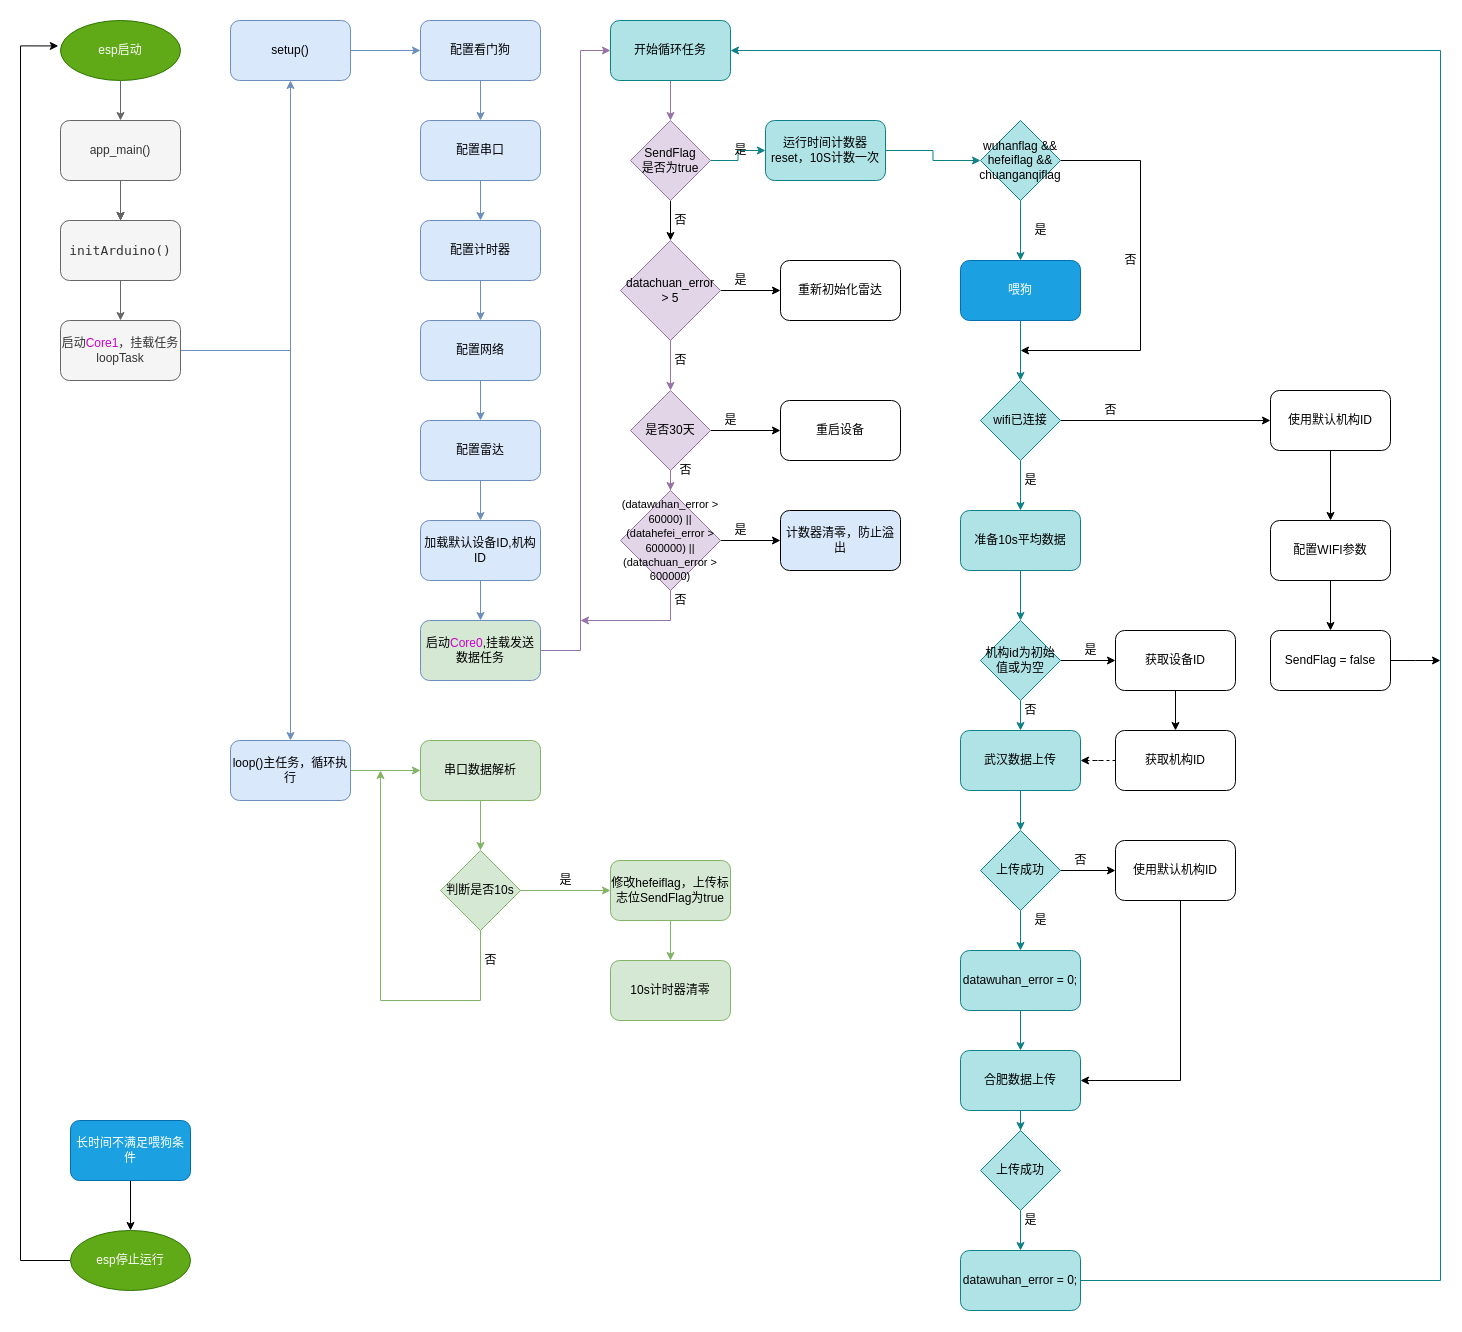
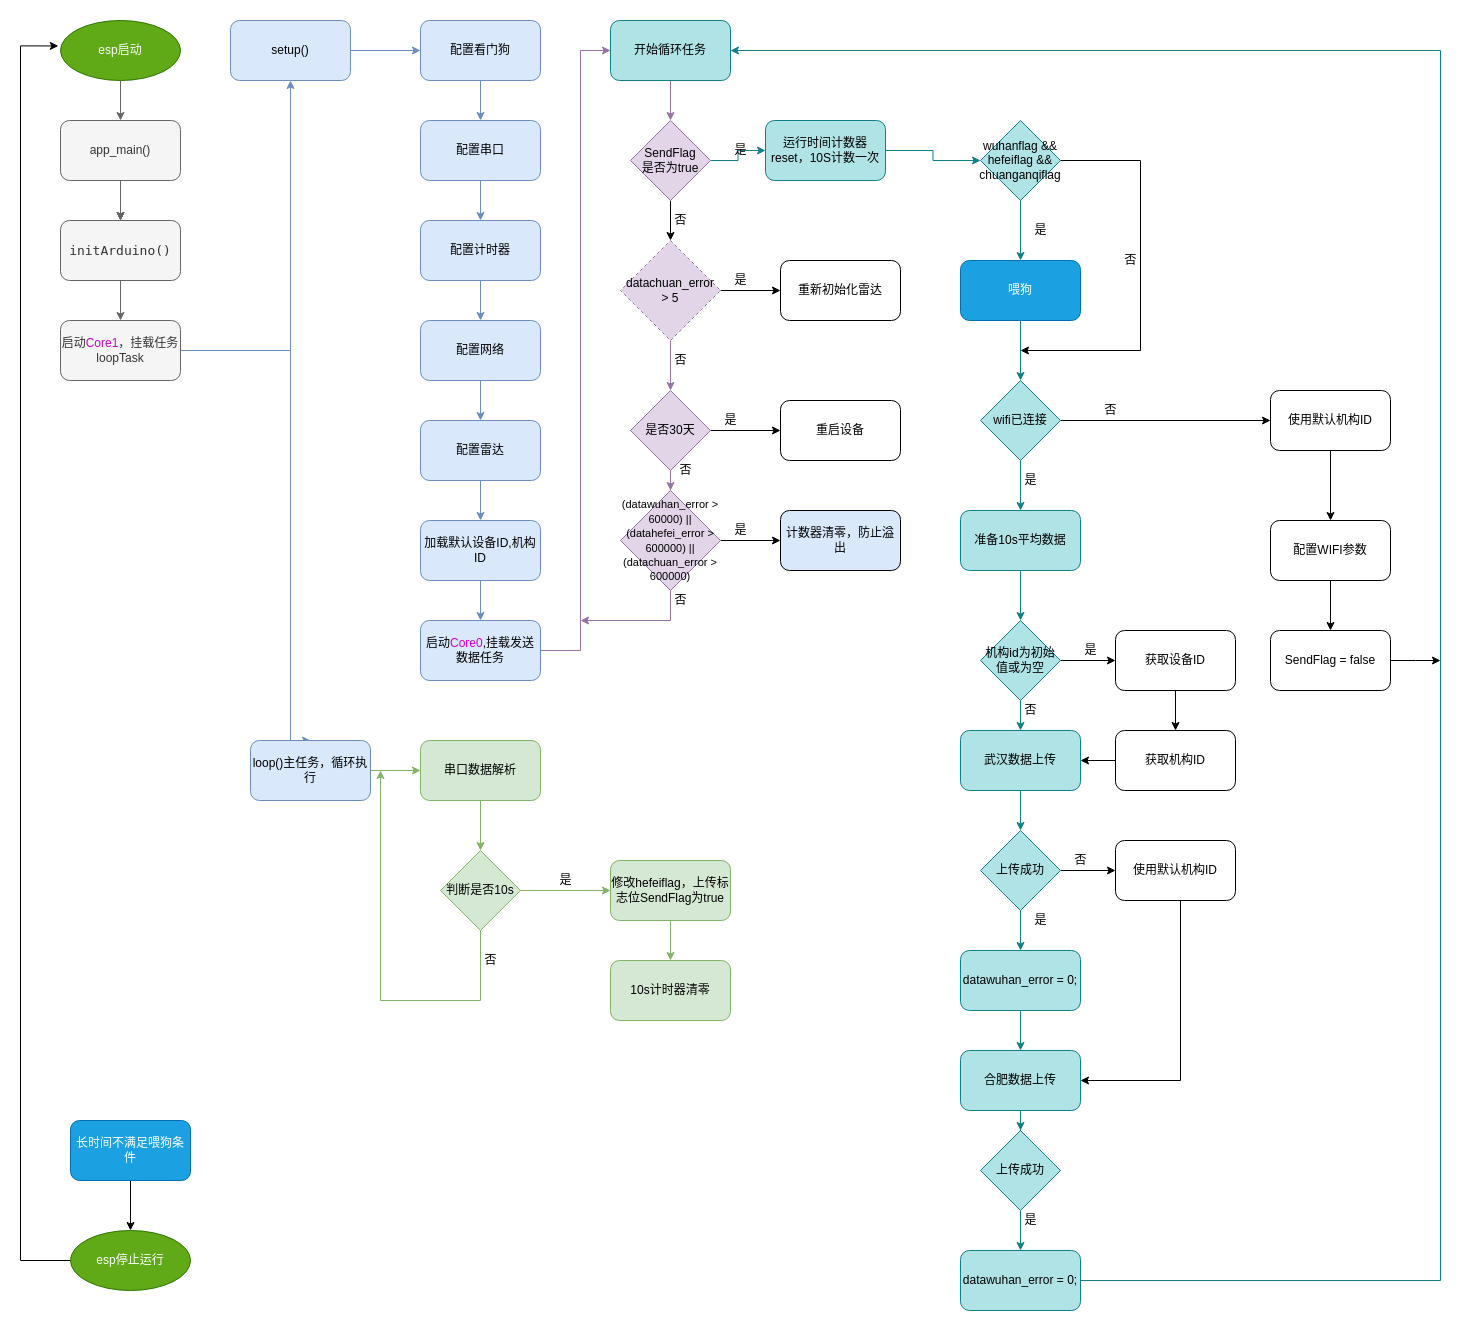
node "datachuan_error > 5": style solid -> dashed
node "启动Core0,挂载发送数据任务": fillcolor #d5e8d4 -> #dae8fc
edge "获取机构ID" -> "武汉数据上传": style dashed -> solid
node "loop()主任务，循环执行": moved (291, 771) -> (311, 771)
